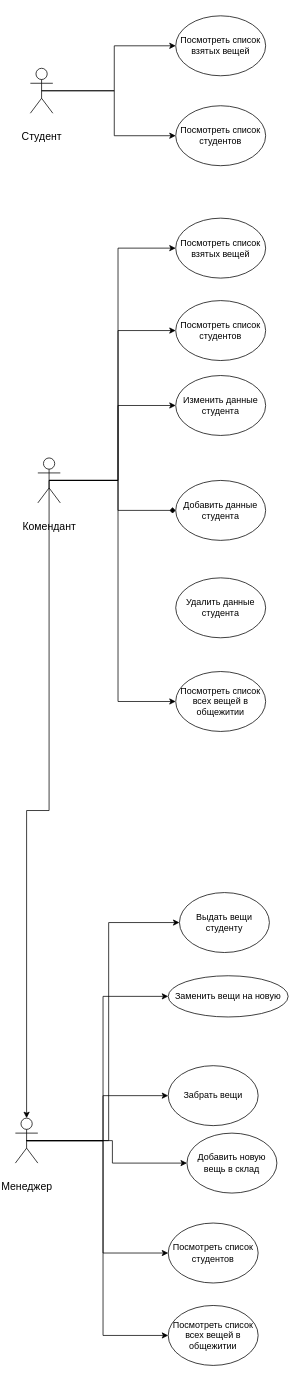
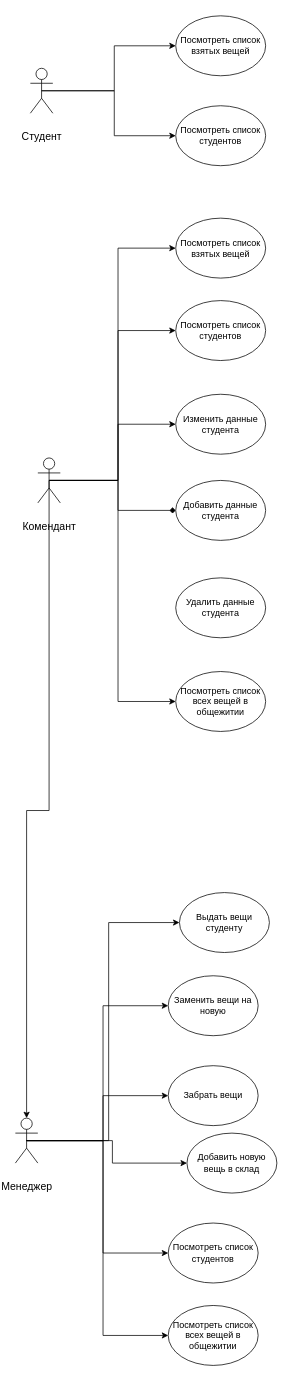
node "Изменить данные студента": moved (221, 405) -> (221, 424)
node "Заменить вещи на новую": size 120x41 -> 90x60
